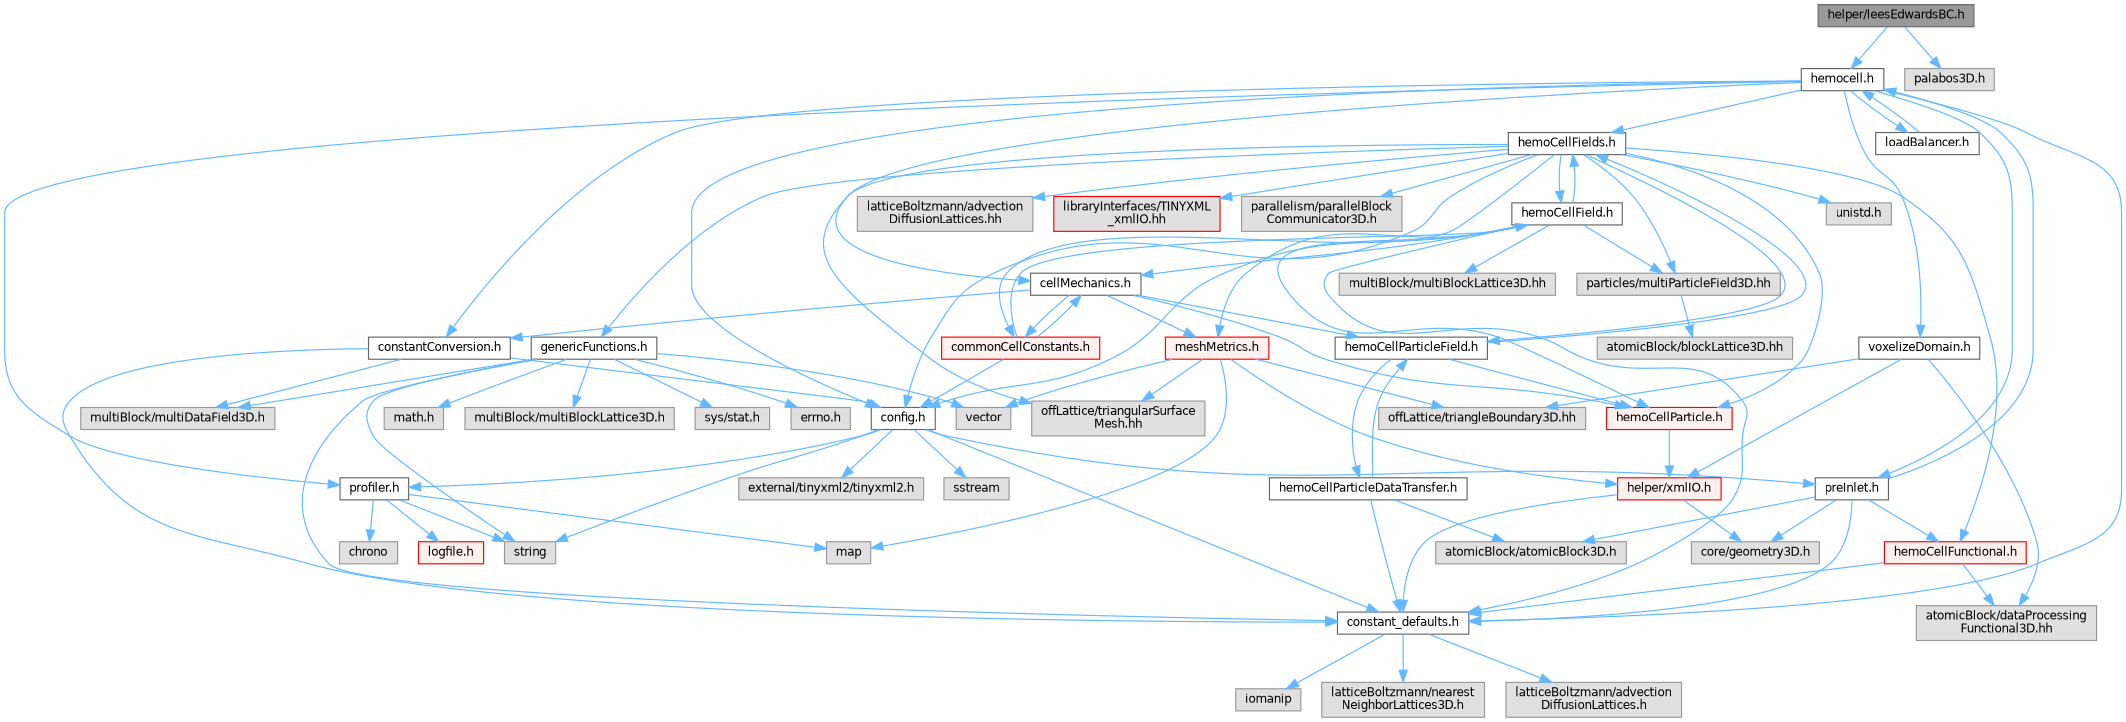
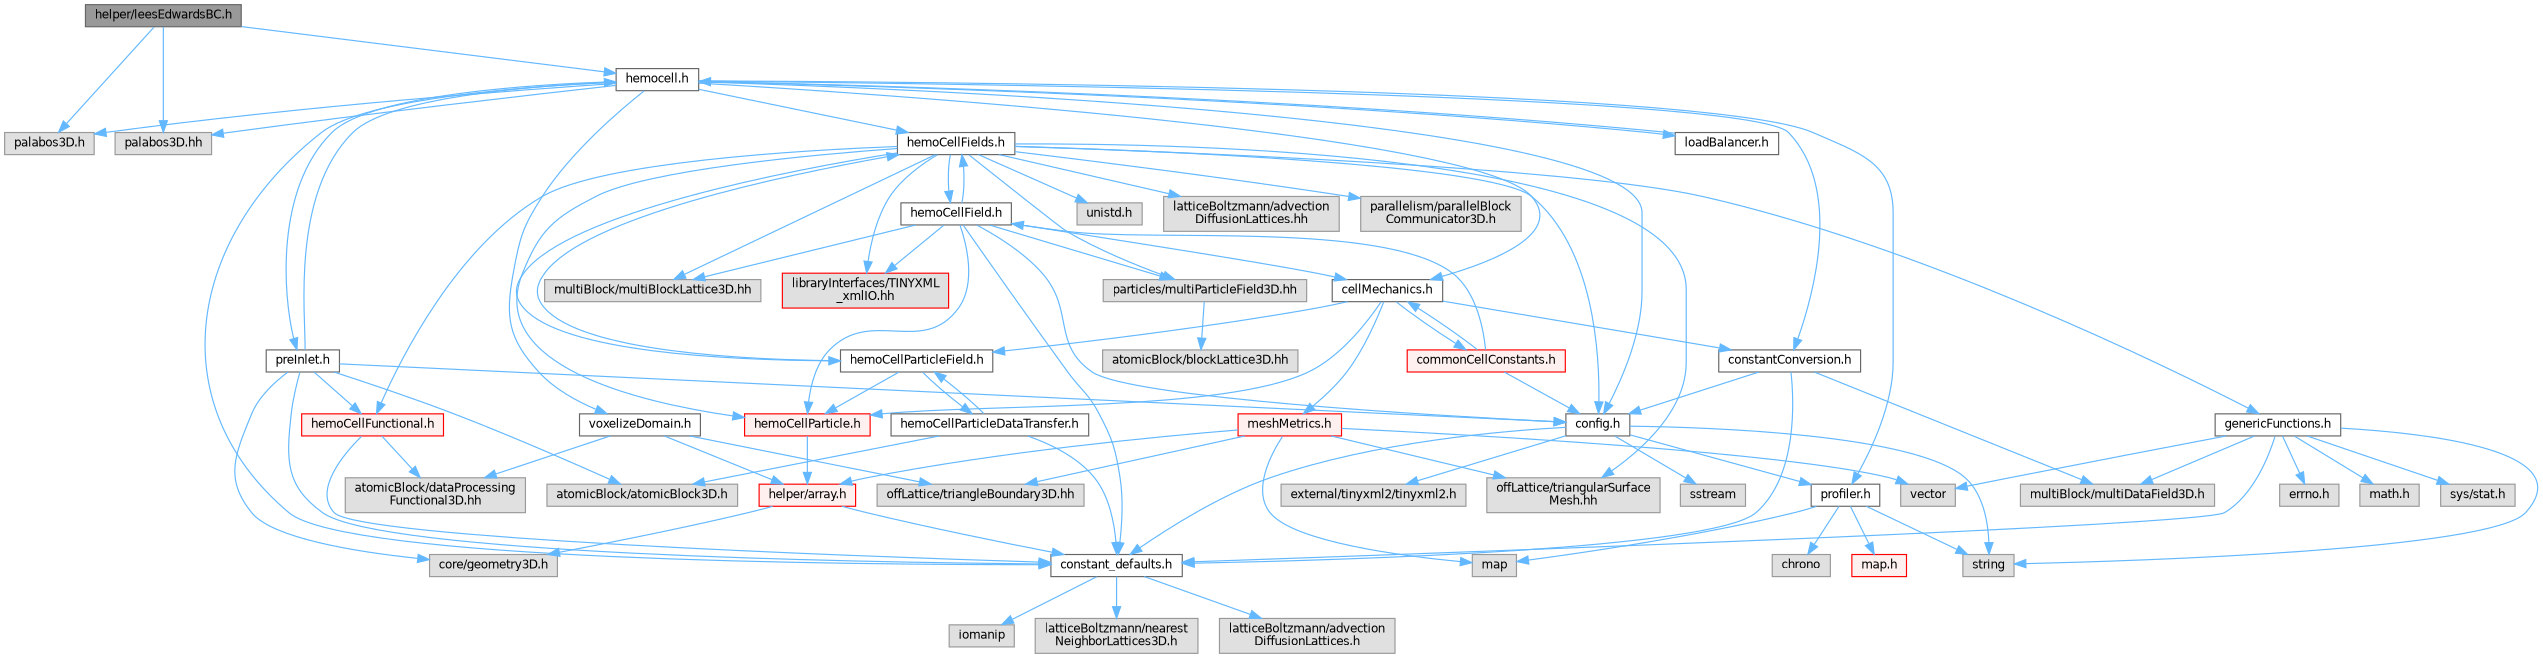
edge "hemocell.h" -> "palabos3D.h": added
node "palabos3D.hh": added
edge "hemoCellField.h" -> "meshMetrics.h": now "hemoCellField.h" -> "libraryInterfaces/TINYXML _xmlIO.hh"
edge "hemoCellFields.h" -> "commonCellConstants.h": now "hemoCellFields.h" -> "multiBlock/multiBlockLattice3D.hh"
node "multiBlock/multiBlockLattice3D.h": removed
edge "config.h" -> "preInlet.h": reversed
node "helper/xmlIO.h": label "helper/xmlIO.h" -> "helper/array.h"
node "logfile.h": label "logfile.h" -> "map.h"
